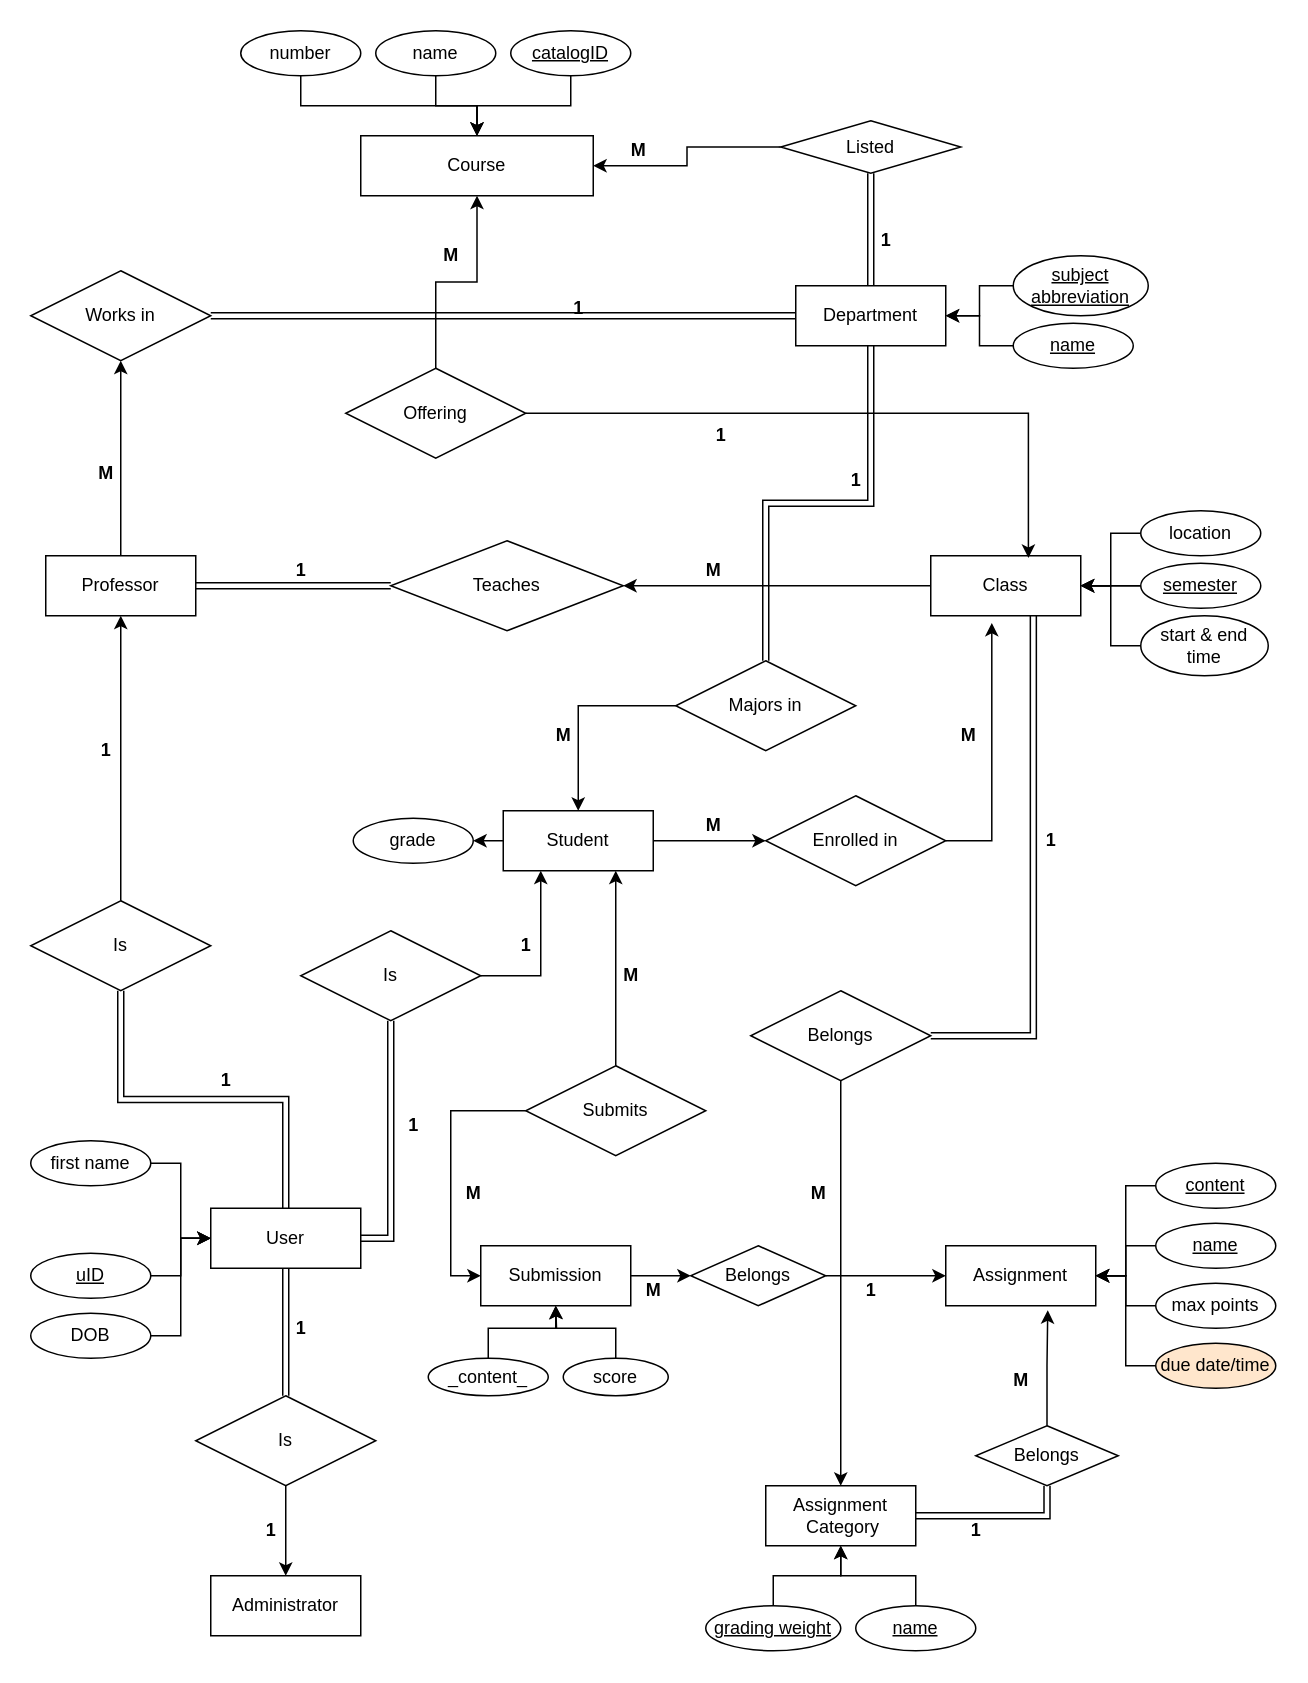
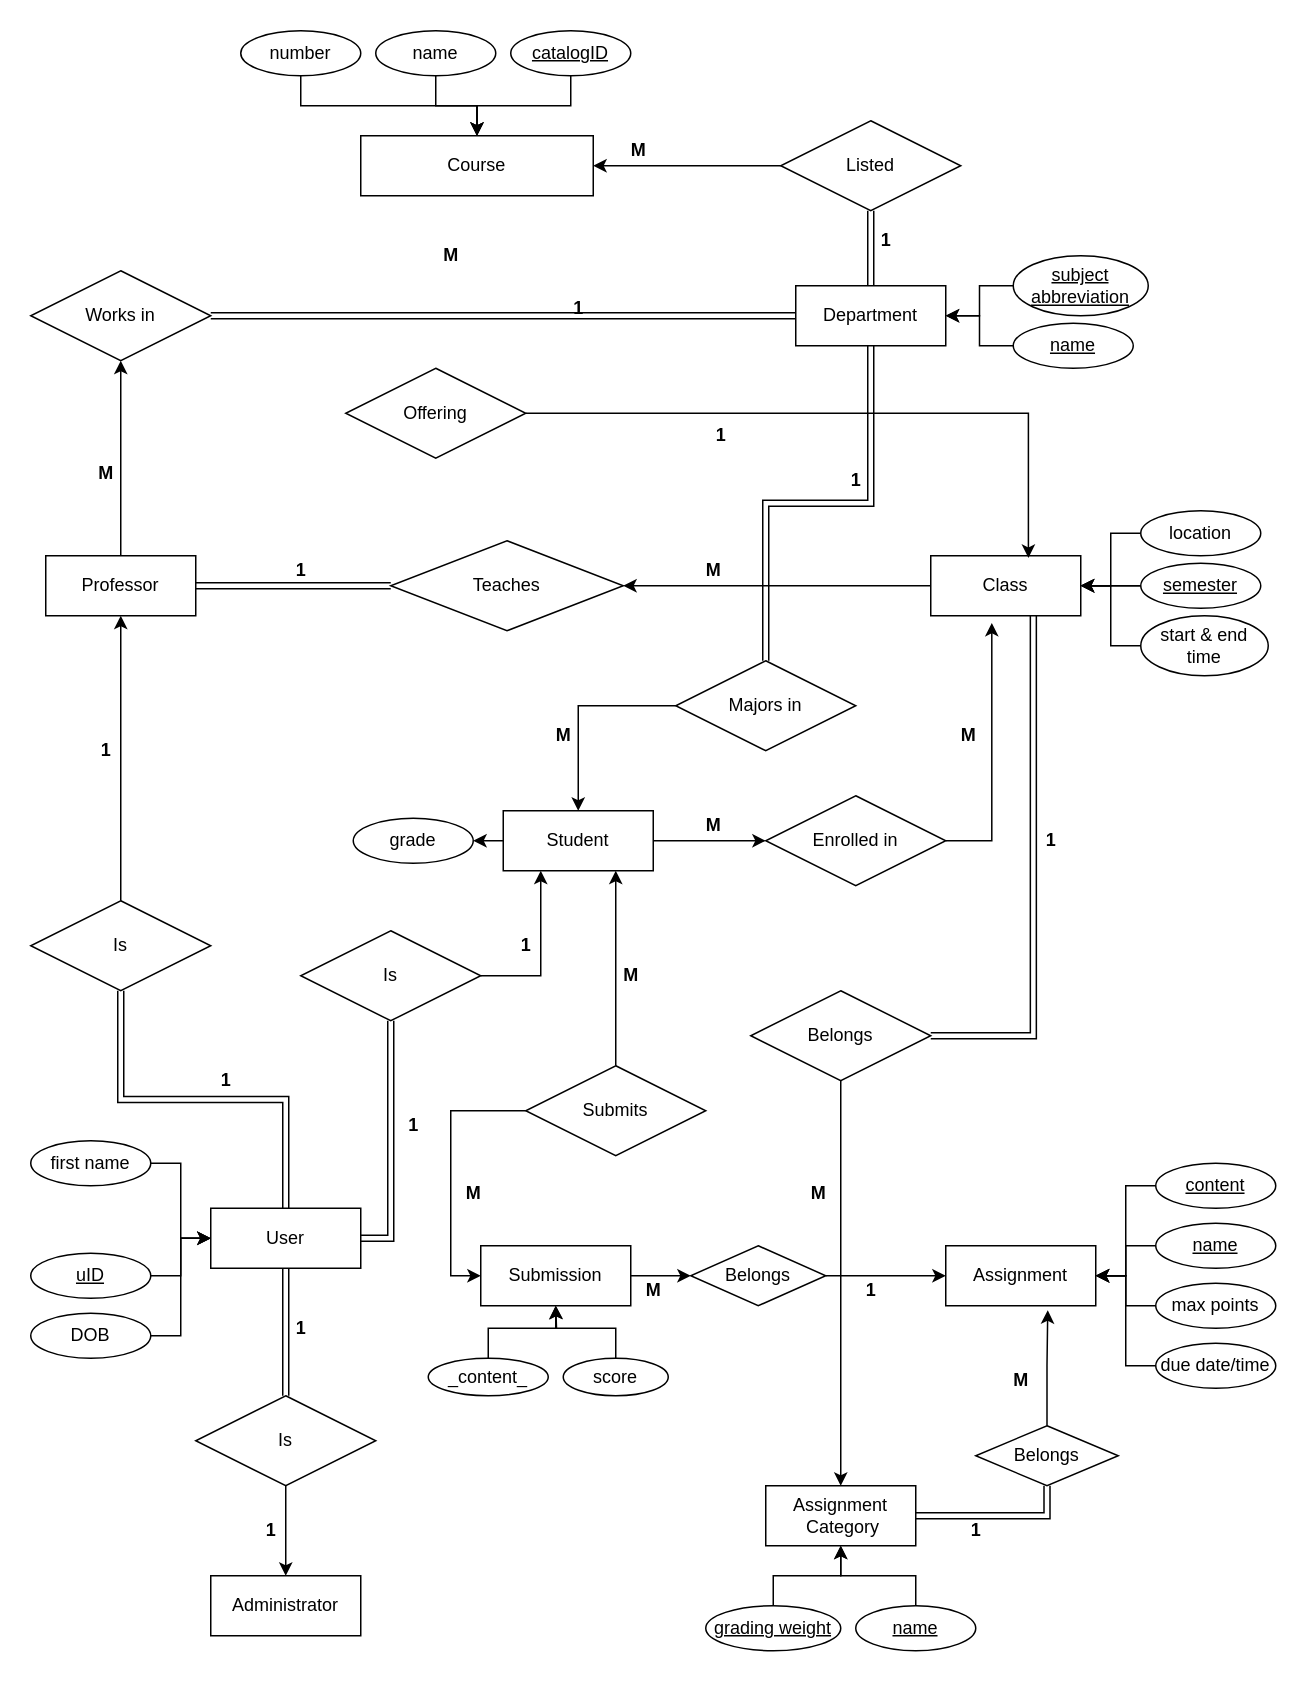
node "Listed": size 180x53 -> 180x90
edge "Offering" -> "Course": removed
node "due date/time": fillcolor #ffe6cc -> #ffffff
